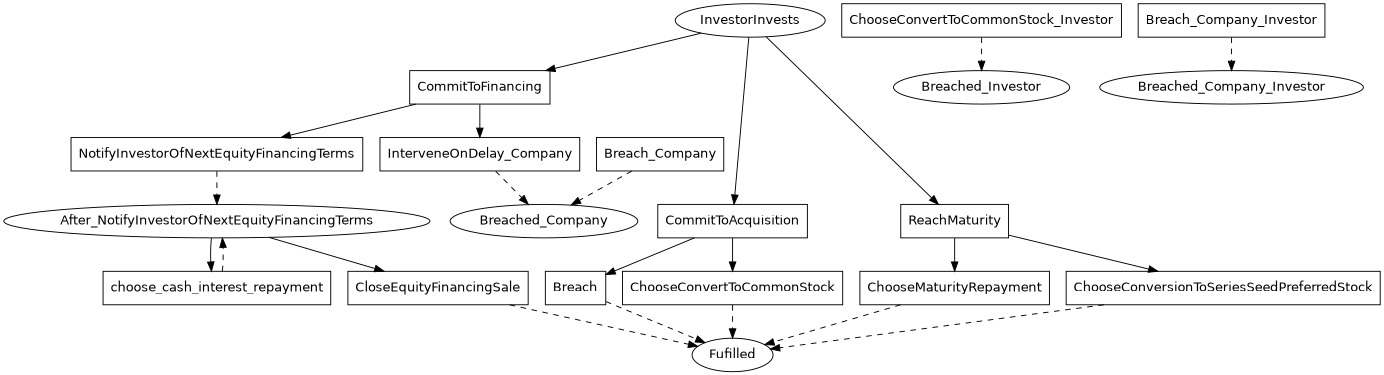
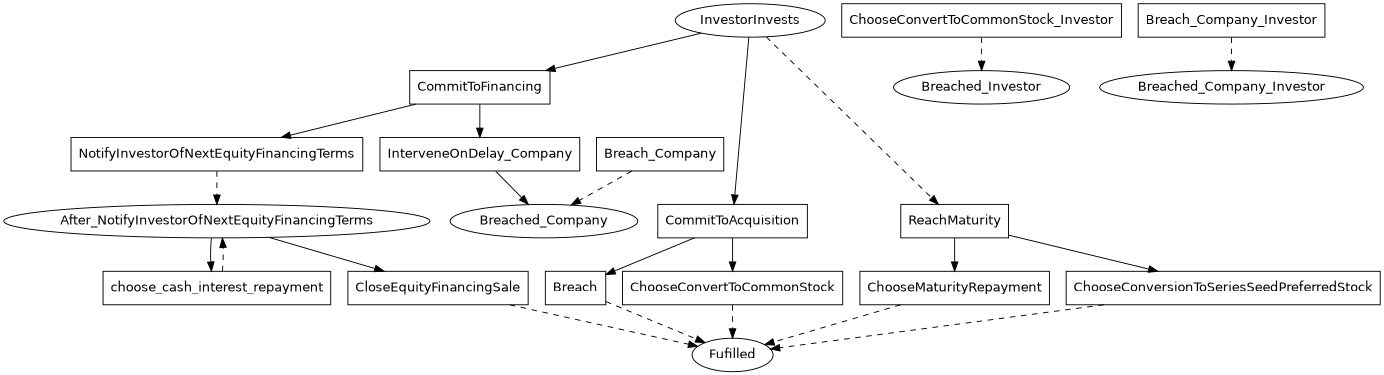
edge "InvestorInvests" -> "ReachMaturity": style solid -> dashed
edge "InterveneOnDelay_Company" -> "Breached_Company": style dashed -> solid
